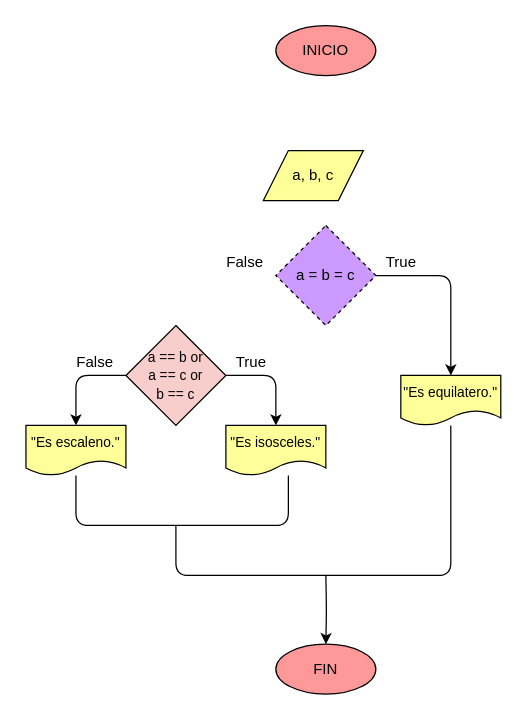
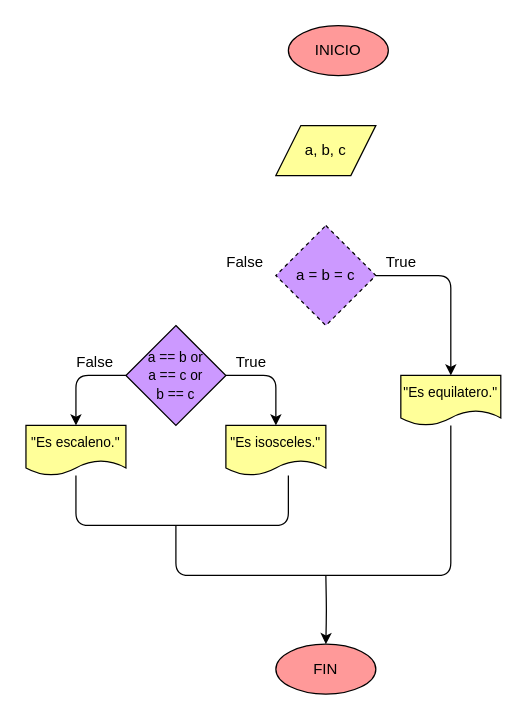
node "INICIO": moved (326, 51) -> (338, 51)
node "a, b, c": moved (313, 176) -> (326, 151)
node "a == b or a == c or b == c": fillcolor #f8cecc -> #cc99ff
